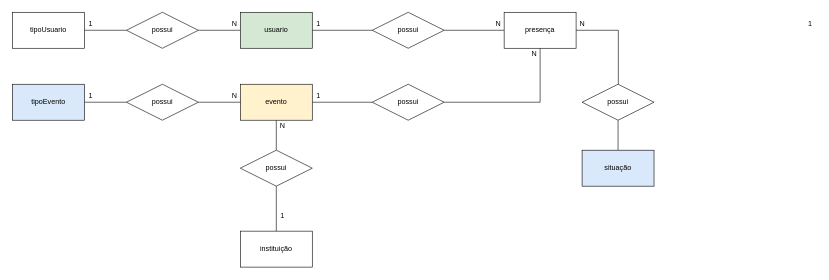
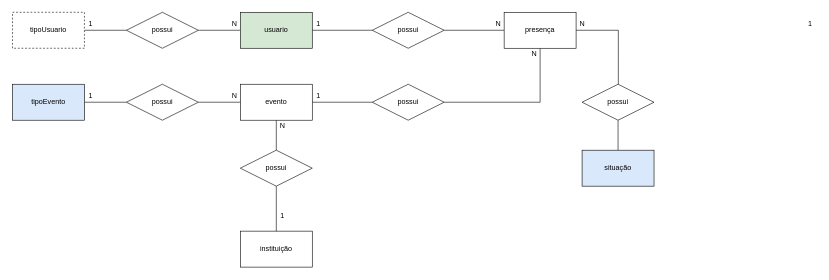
node "tipoUsuario": style solid -> dashed
node "evento": fillcolor #fff2cc -> #ffffff
